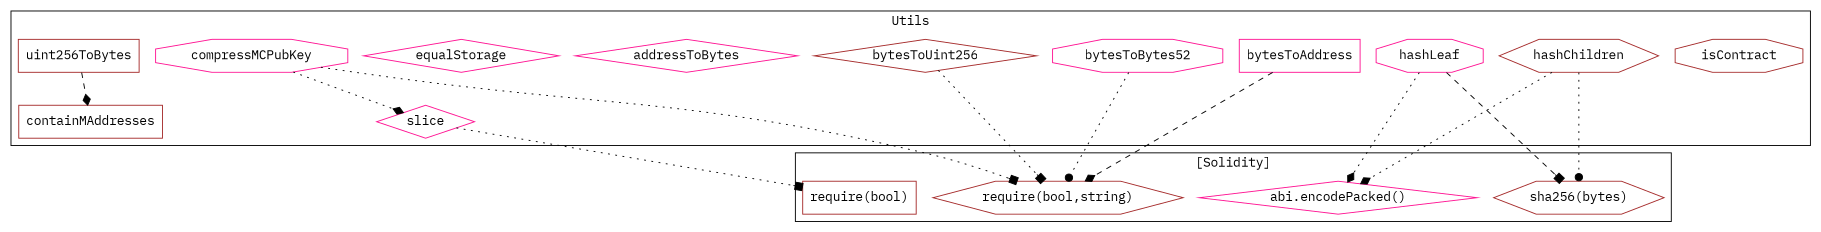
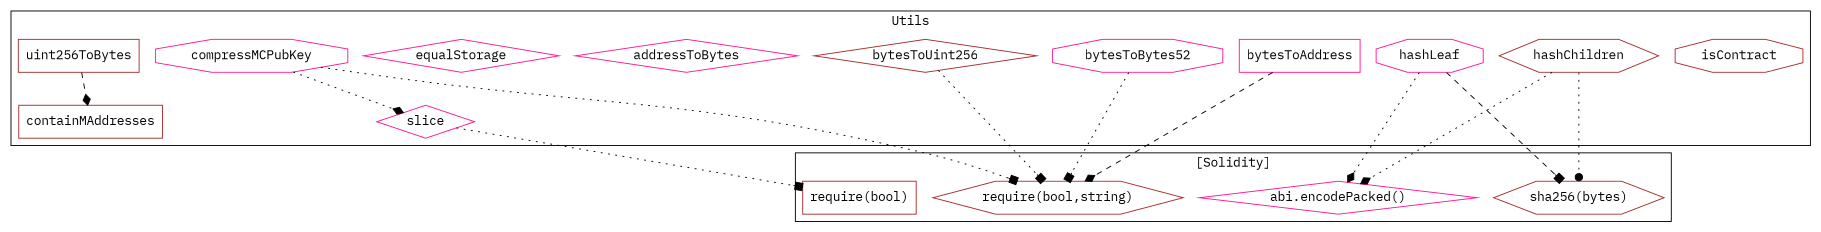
edge "bytesToBytes52" -> "require(bool,string)": arrowhead dot -> box
